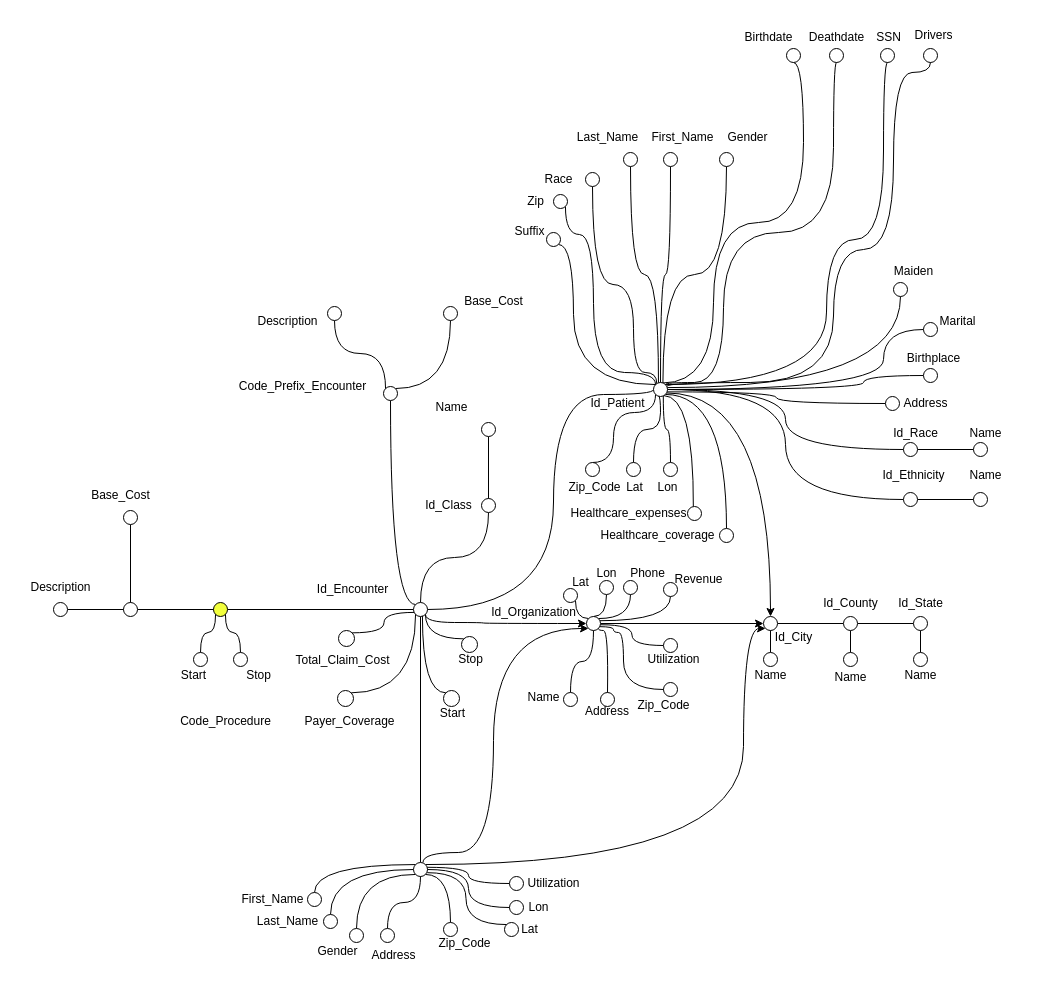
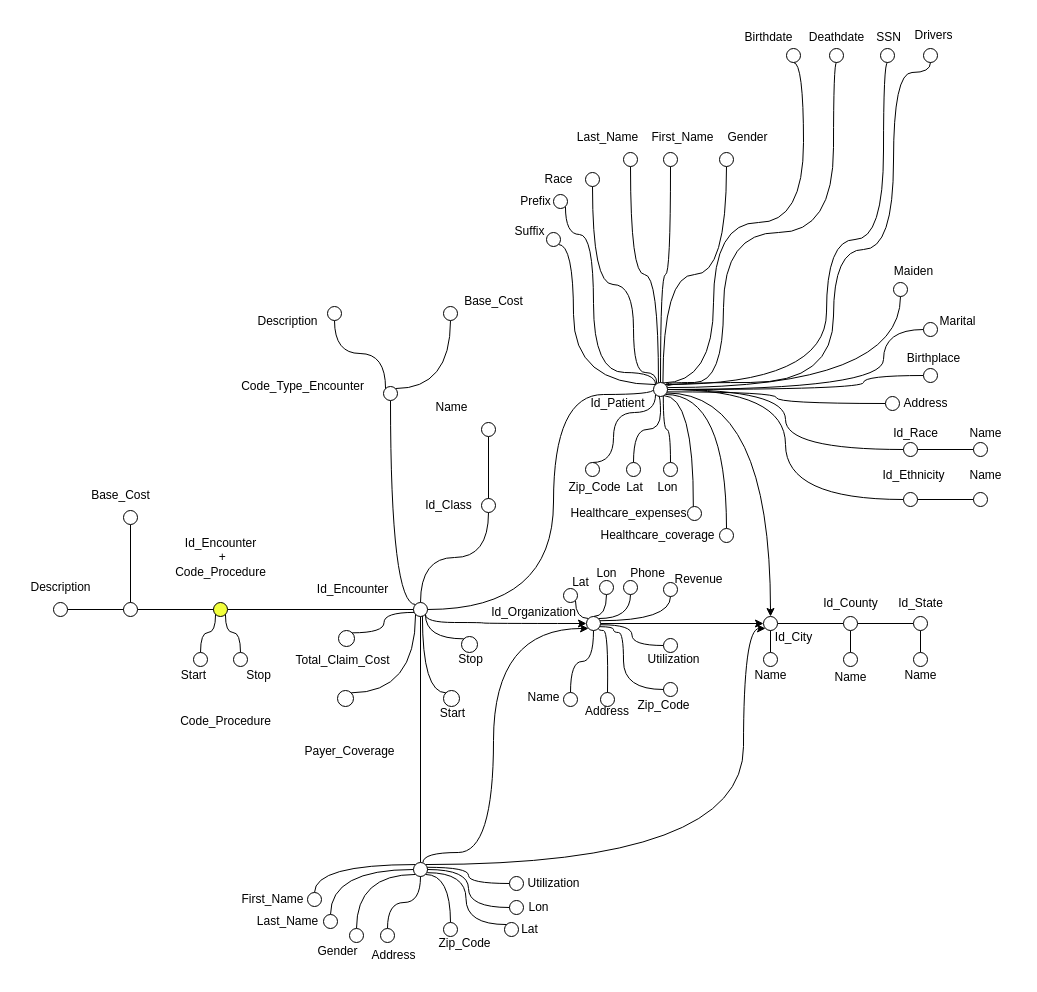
node "Zip": label "Zip" -> "Prefix"
node "Code_Prefix_Encounter": label "Code_Prefix_Encounter" -> "Code_Type_Encounter"
node "Id_Encounter + Code_Procedure": added
node "Payer_Coverage": moved (350, 722) -> (350, 752)
